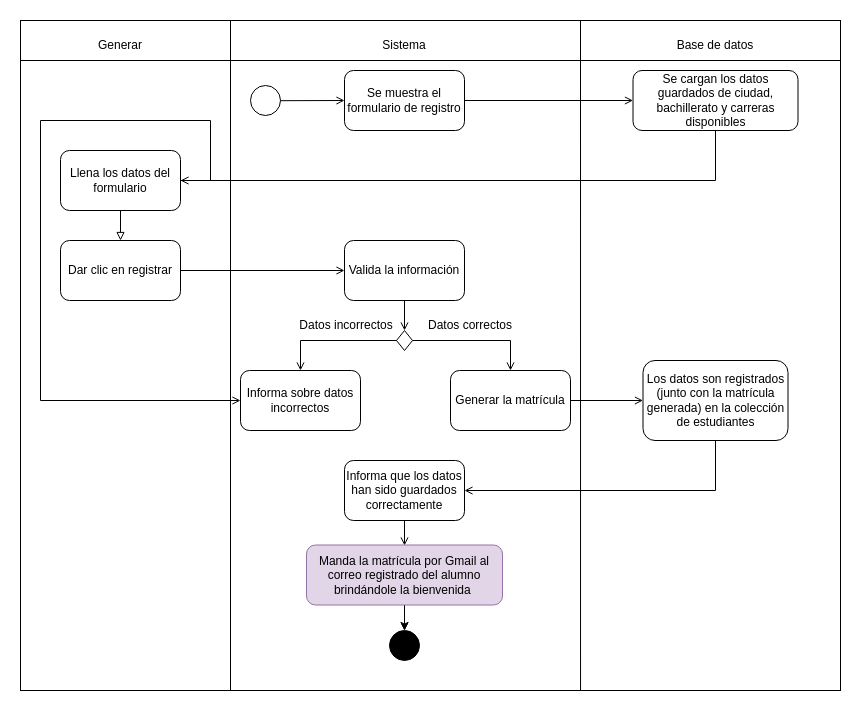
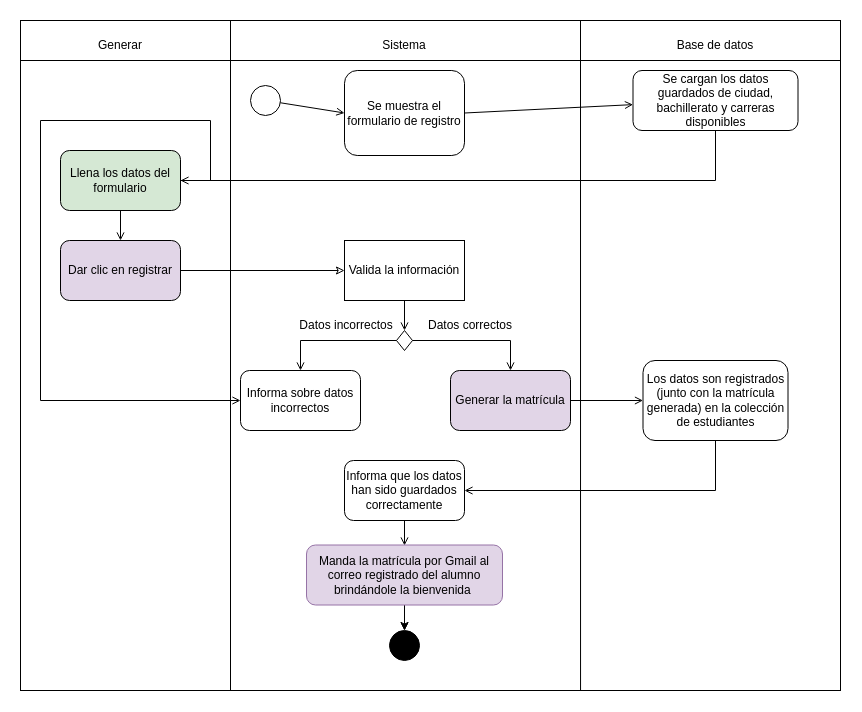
node "Se muestra el formulario de registro": size 120x60 -> 120x85
node "Llena los datos del formulario": fillcolor #ffffff -> #d5e8d4
edge "Llena los datos del formulario" -> "Dar clic en registrar": arrowhead block -> open
node "Dar clic en registrar": fillcolor #ffffff -> #e1d5e7
edge "Dar clic en registrar" -> "Valida la información": arrowhead open -> classic
node "Valida la información": shape rounded rectangle -> rectangle
node "Generar la matrícula": fillcolor #ffffff -> #e1d5e7
